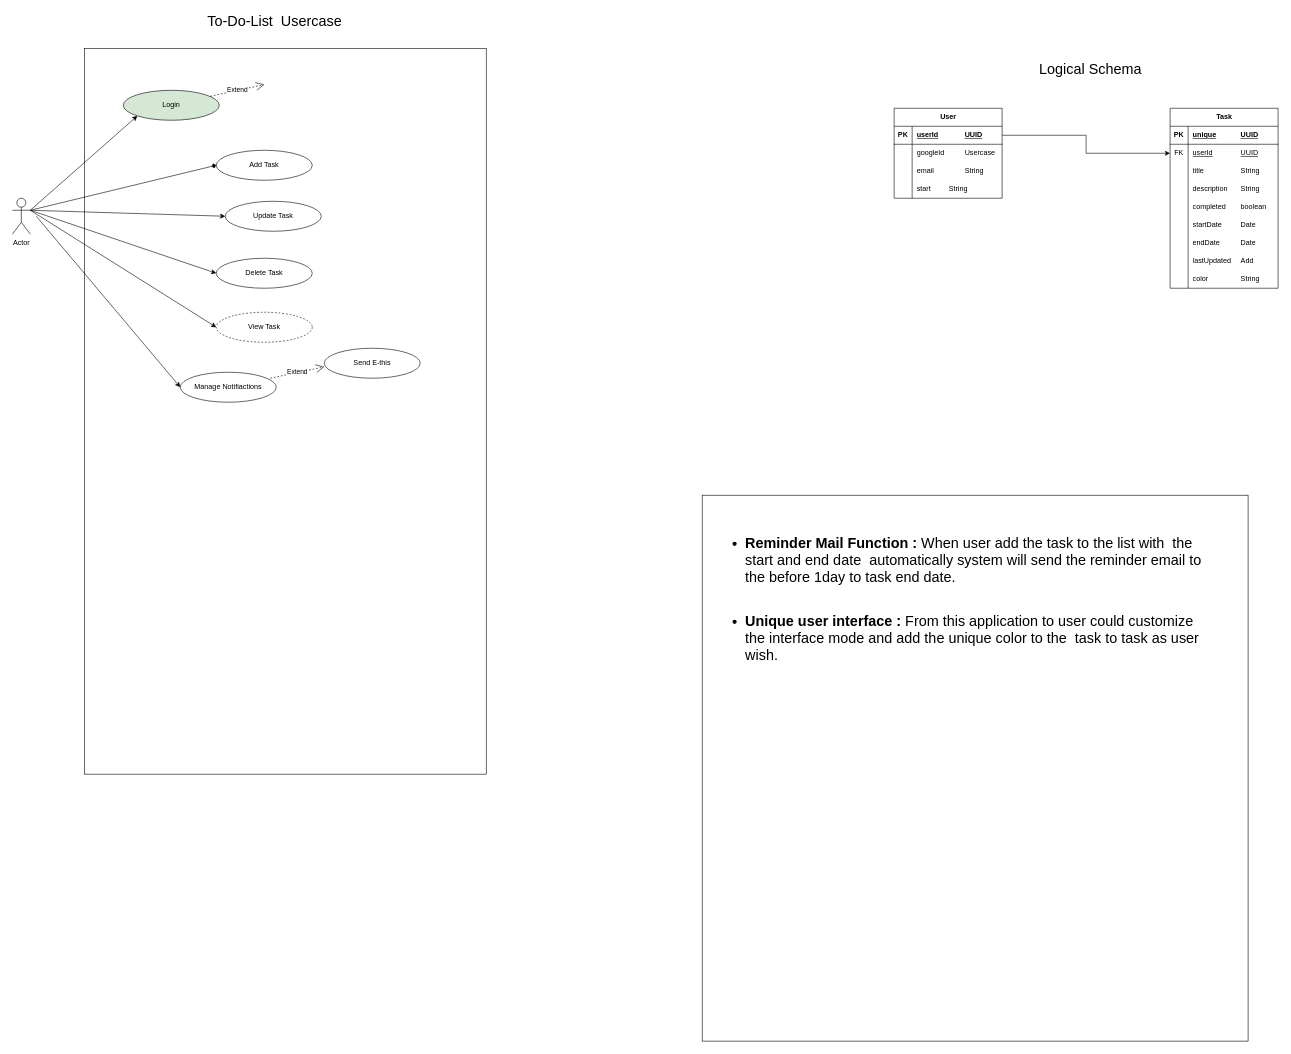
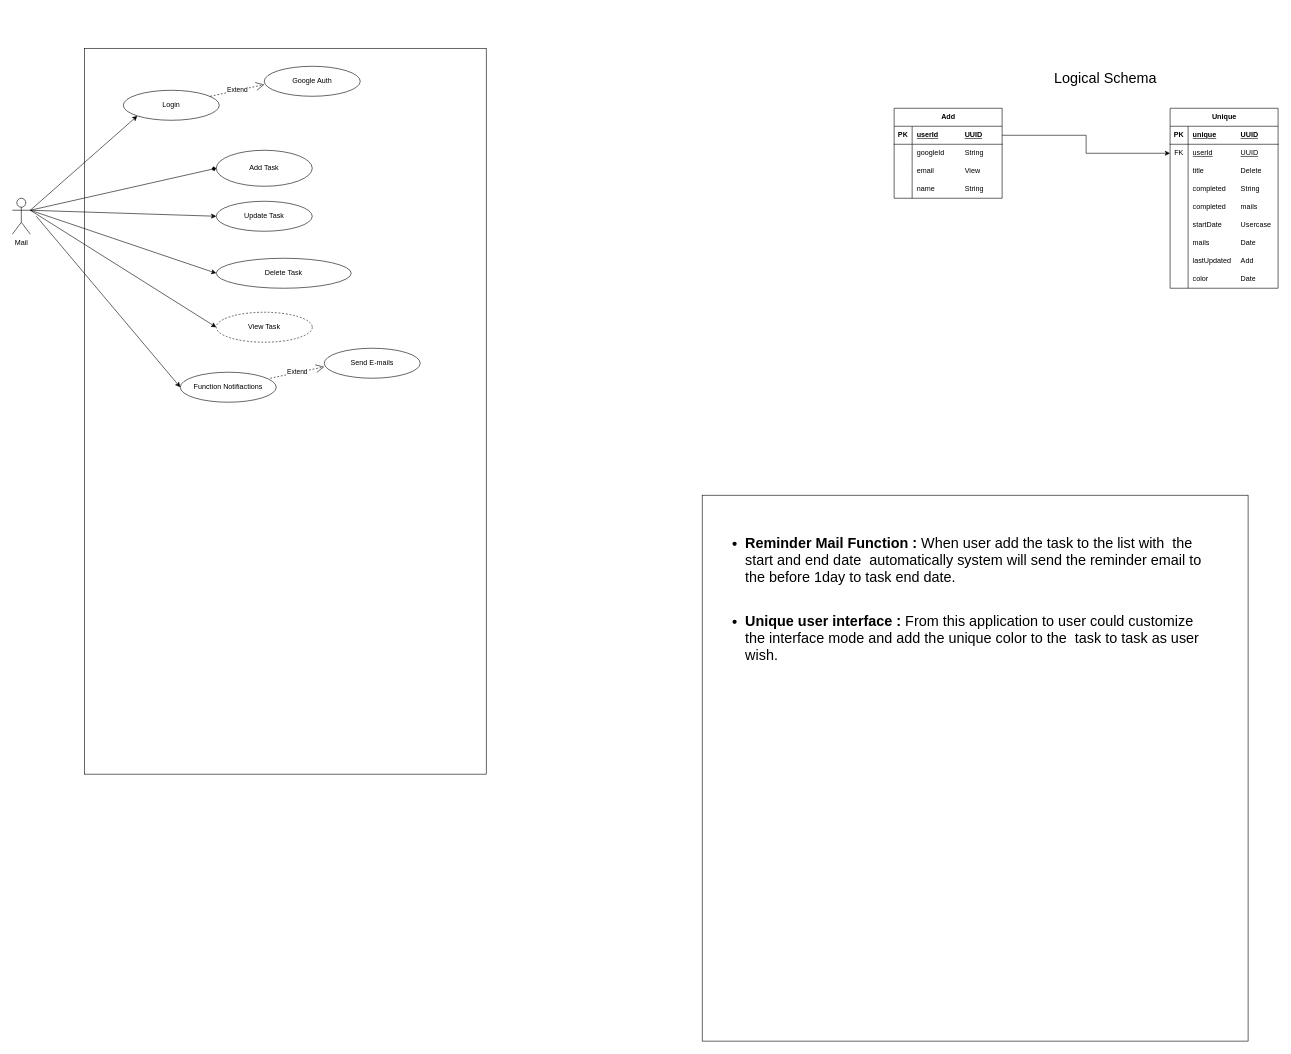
node "To-Do-List Usercase": removed
node "Logical Schema": moved (1091, 69) -> (1106, 78)
node "Google Auth": added
node "Login": fillcolor #d5e8d4 -> #ffffff
node "User": label "User" -> "Add"
node "Task": label "Task" -> "Unique"
node "googleId Usercase": label "googleId Usercase" -> "googleId String"
node "Add Task": size 96x30 -> 96x36
node "email String": label "email String" -> "email View"
node "title String": label "title String" -> "title Delete"
node "start String": label "start String" -> "name String"
node "description String": label "description String" -> "completed String"
node "completed boolean": label "completed boolean" -> "completed mails"
node "Update Task": moved (273, 216) -> (264, 216)
node "startDate Date": label "startDate Date" -> "startDate Usercase"
node "Actor": label "Actor" -> "Mail"
node "endDate Date": label "endDate Date" -> "mails Date"
node "Delete Task": size 96x30 -> 135x30
node "color String": label "color String" -> "color Date"
node "Send E-this": label "Send E-this" -> "Send E-mails"
node "Manage Notifiactions": label "Manage Notifiactions" -> "Function Notifiactions"
